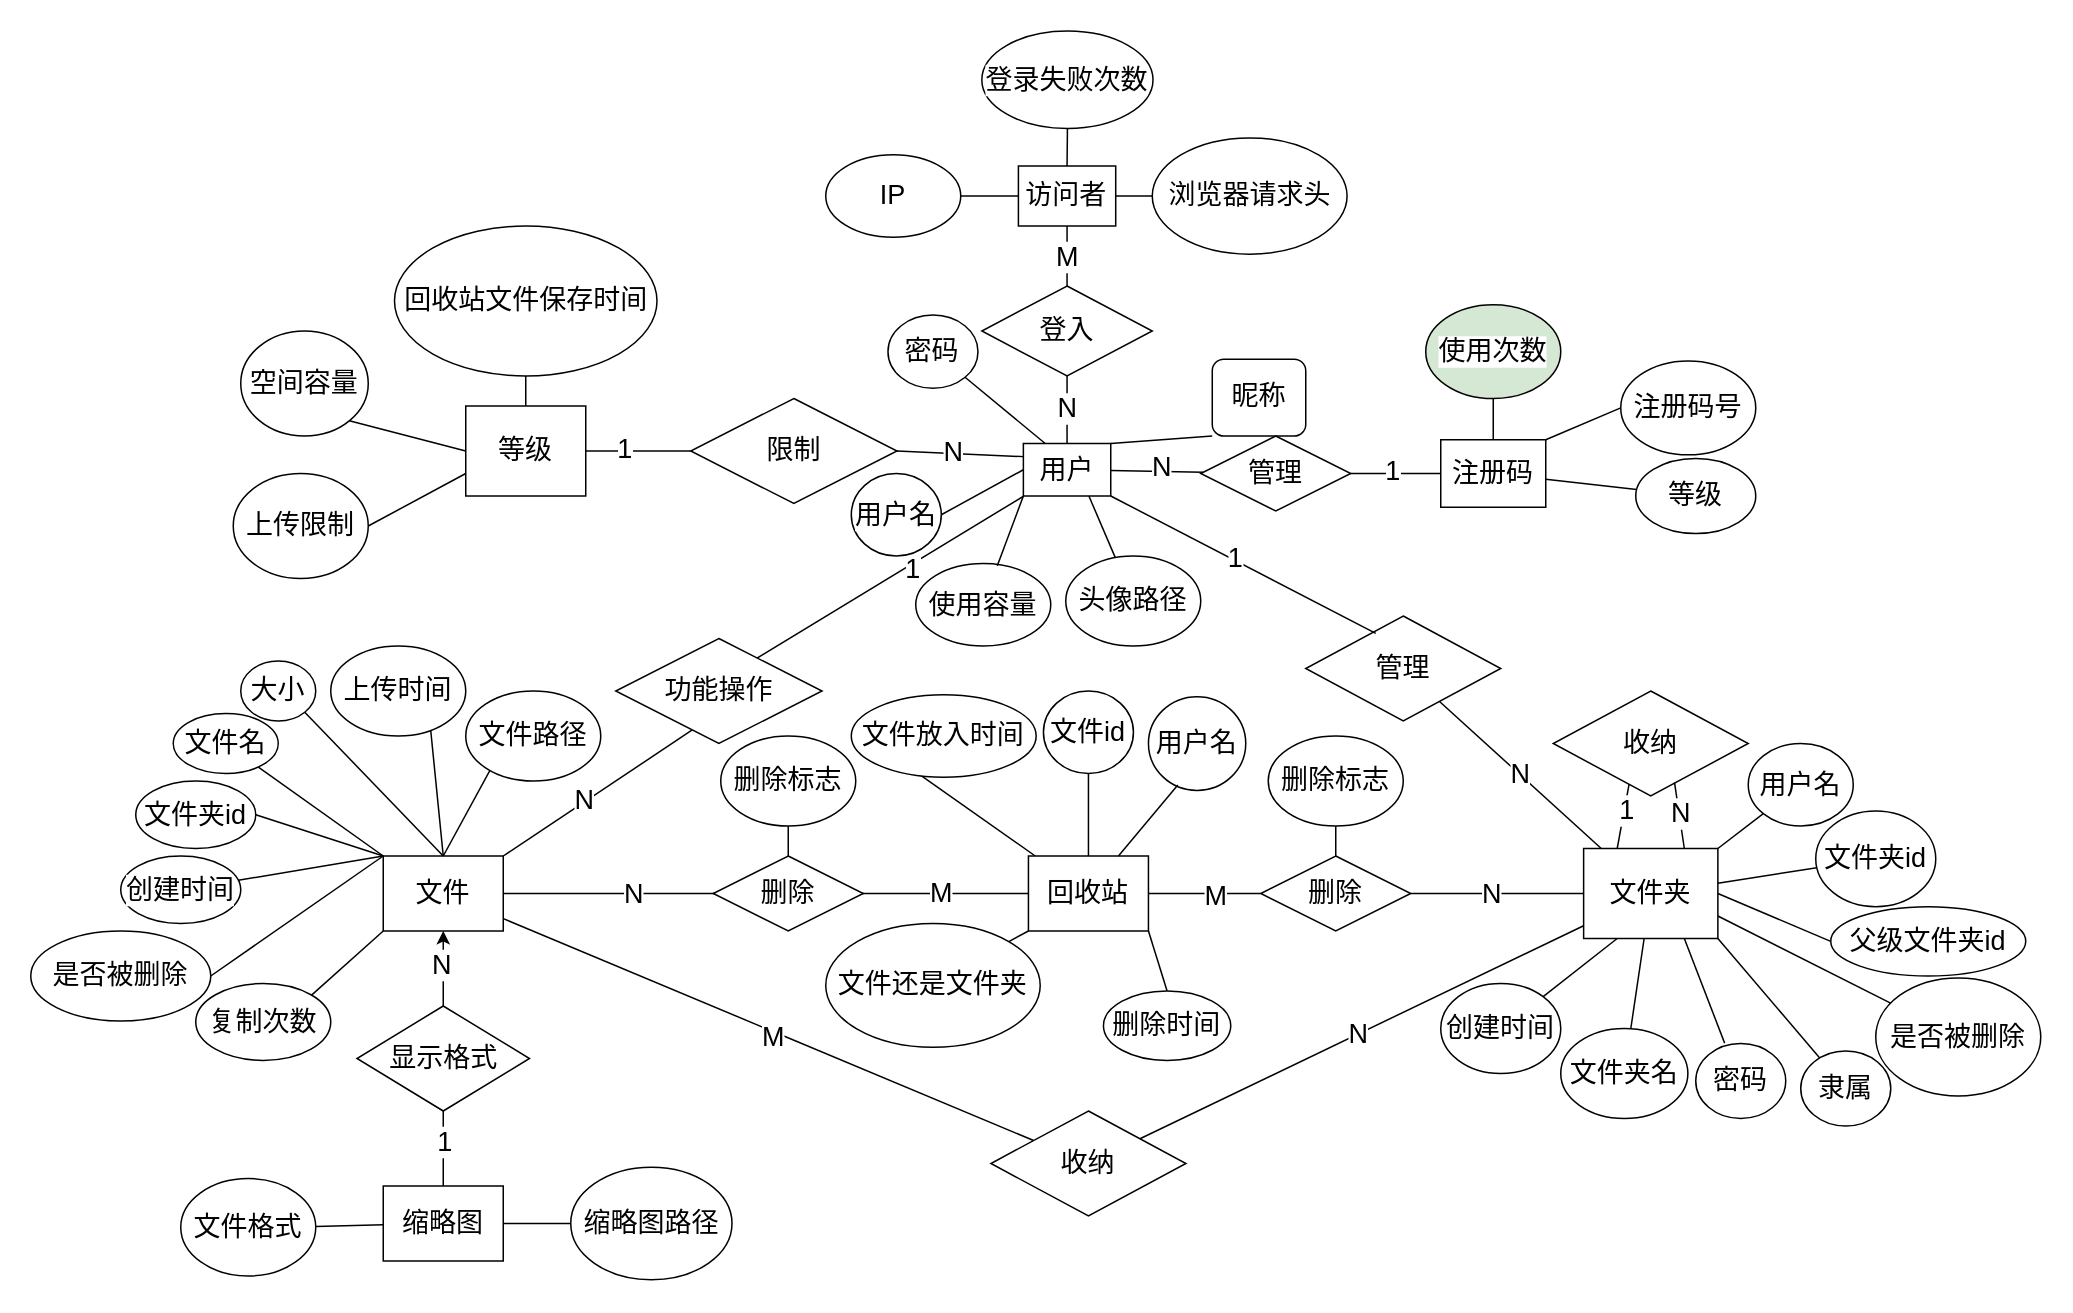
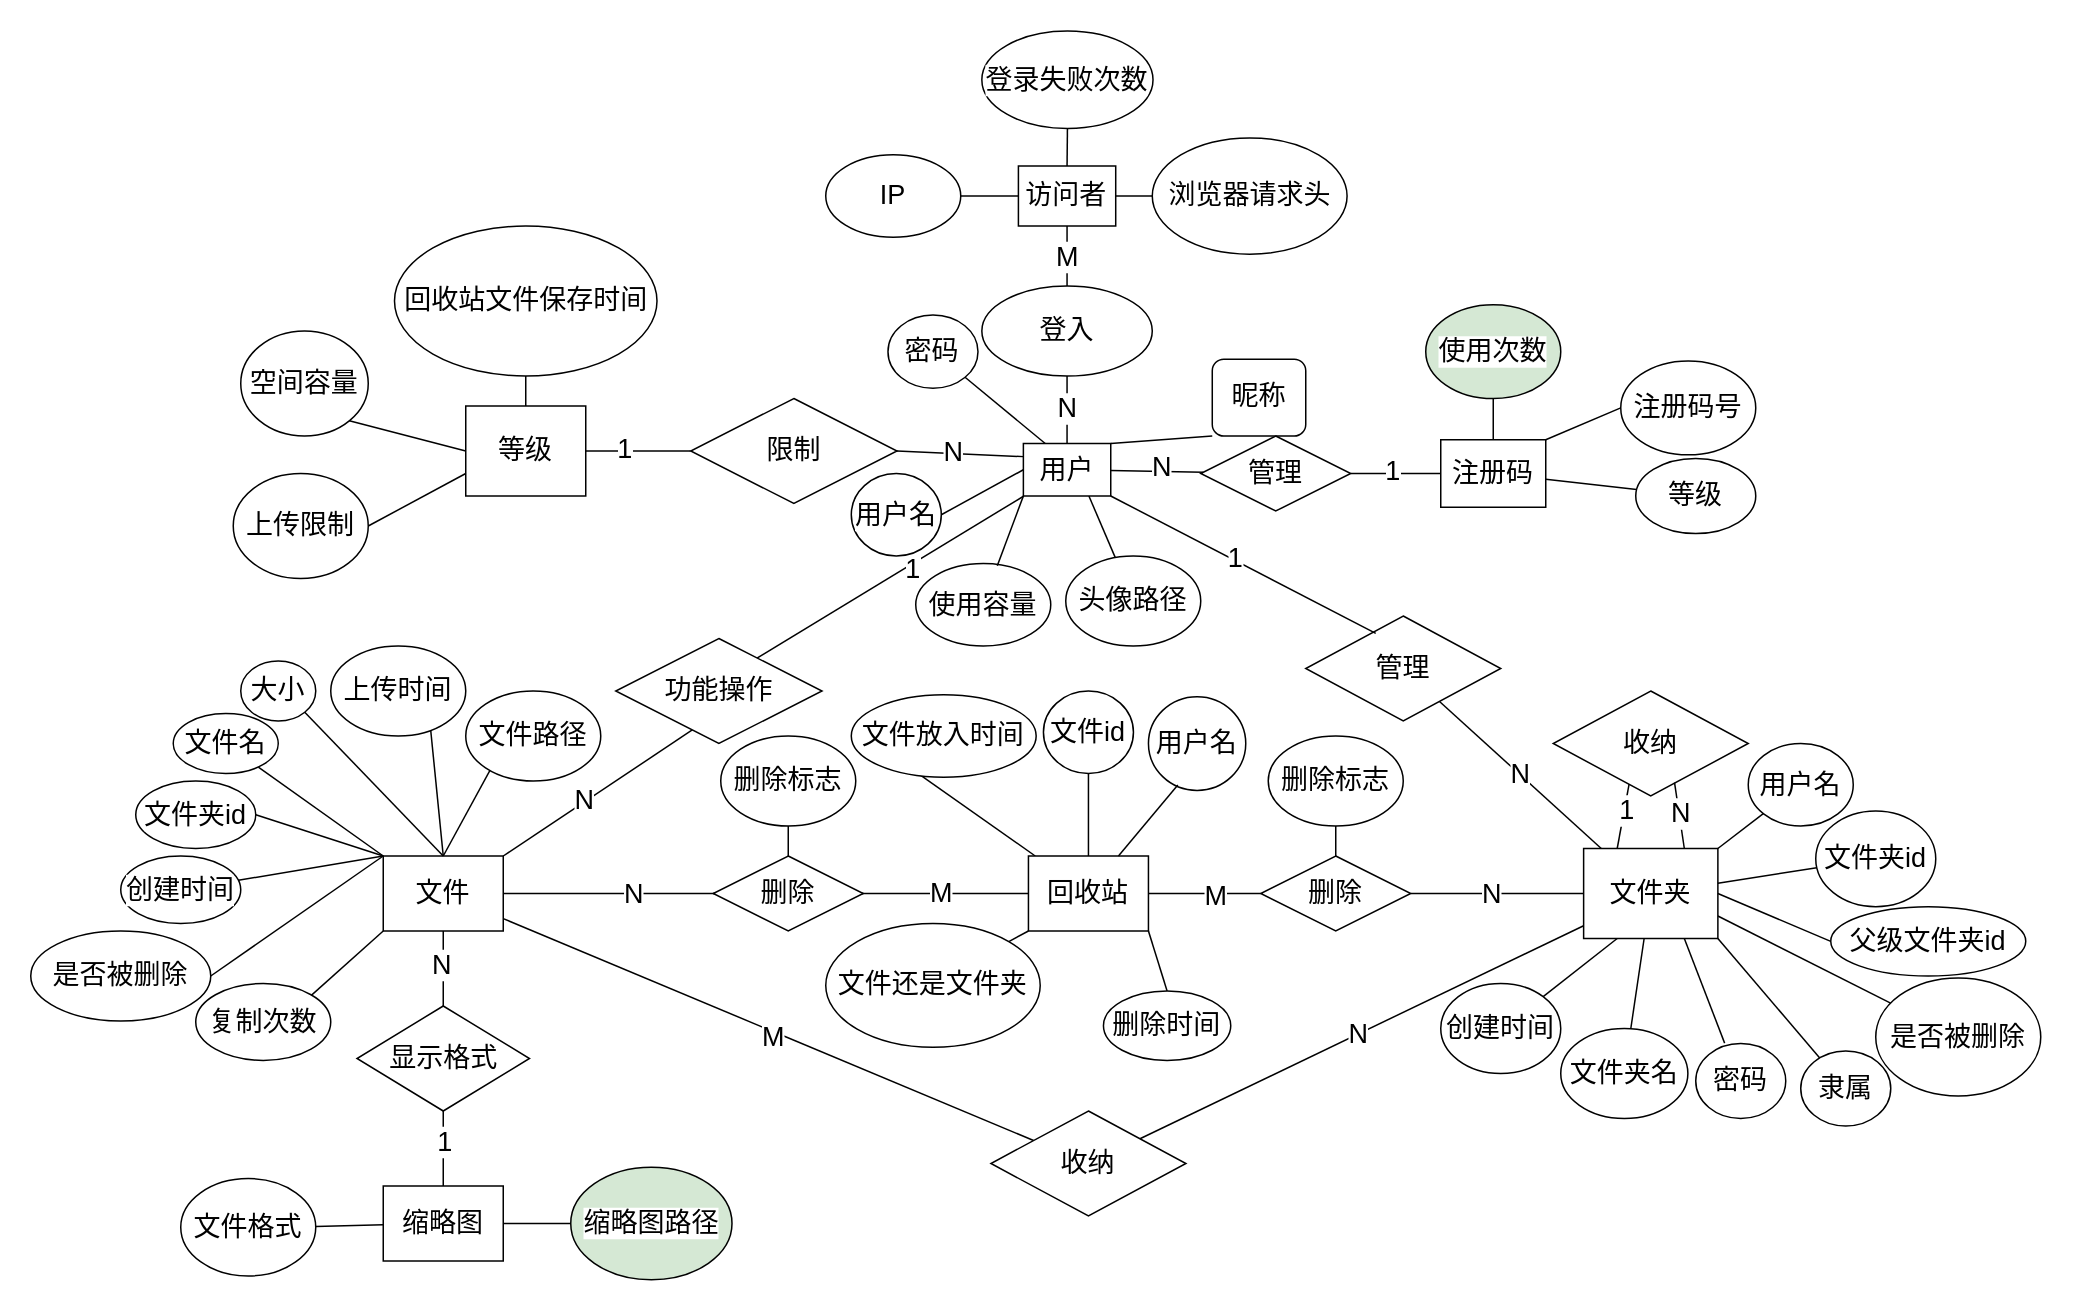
node "登入": shape diamond -> ellipse
edge "显示格式" -> "文件": arrowhead classic -> none
node "缩略图路径": fillcolor #ffffff -> #d5e8d4
